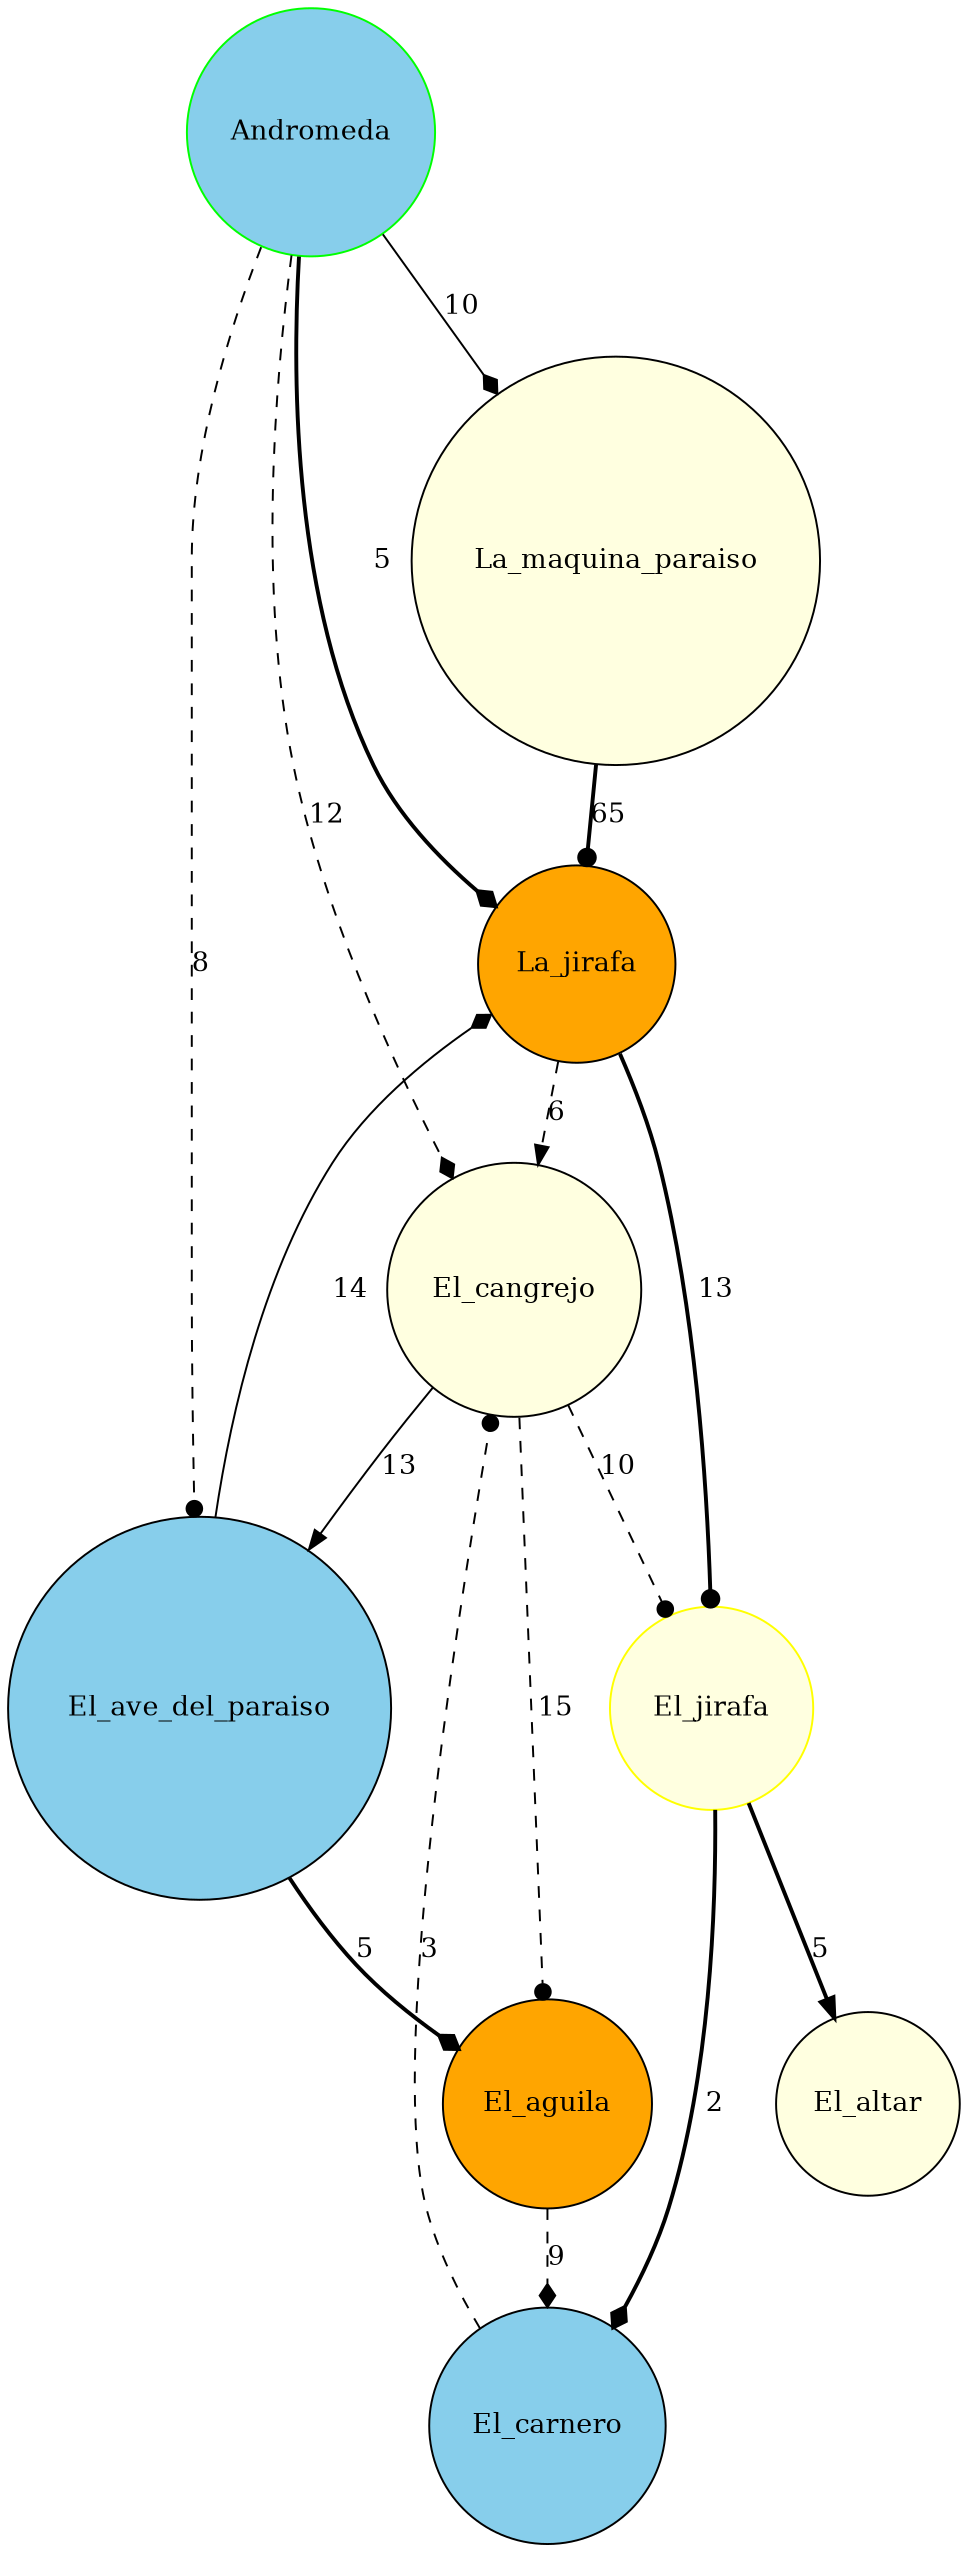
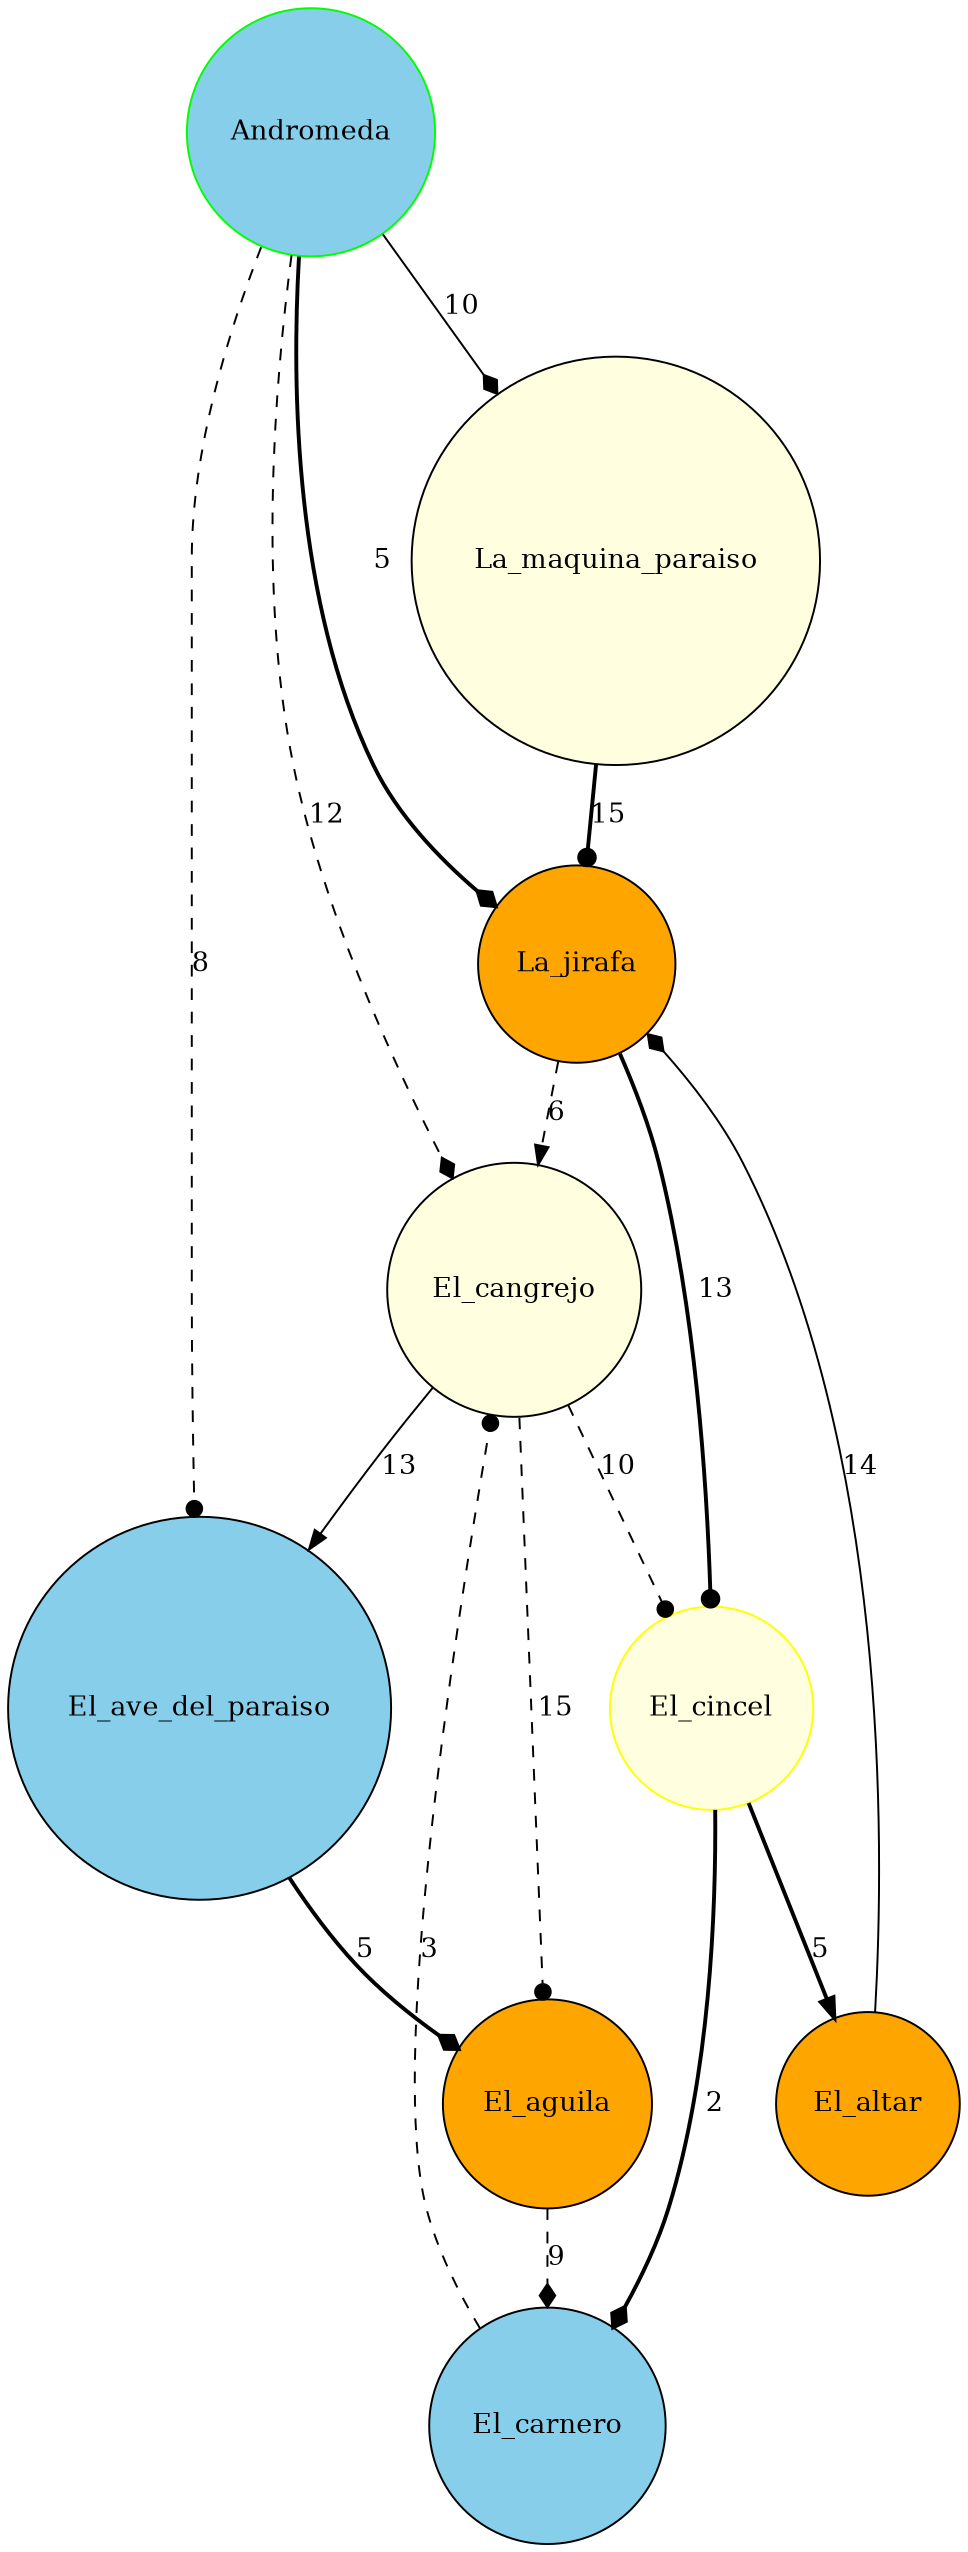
edge "La_maquina_paraiso" -> "La_jirafa": label "65" -> "15"
edge "El_ave_del_paraiso" -> "La_jirafa": now "El_altar" -> "La_jirafa"
node "El_jirafa": label "El_jirafa" -> "El_cincel"
node "El_altar": fillcolor lightyellow -> orange
